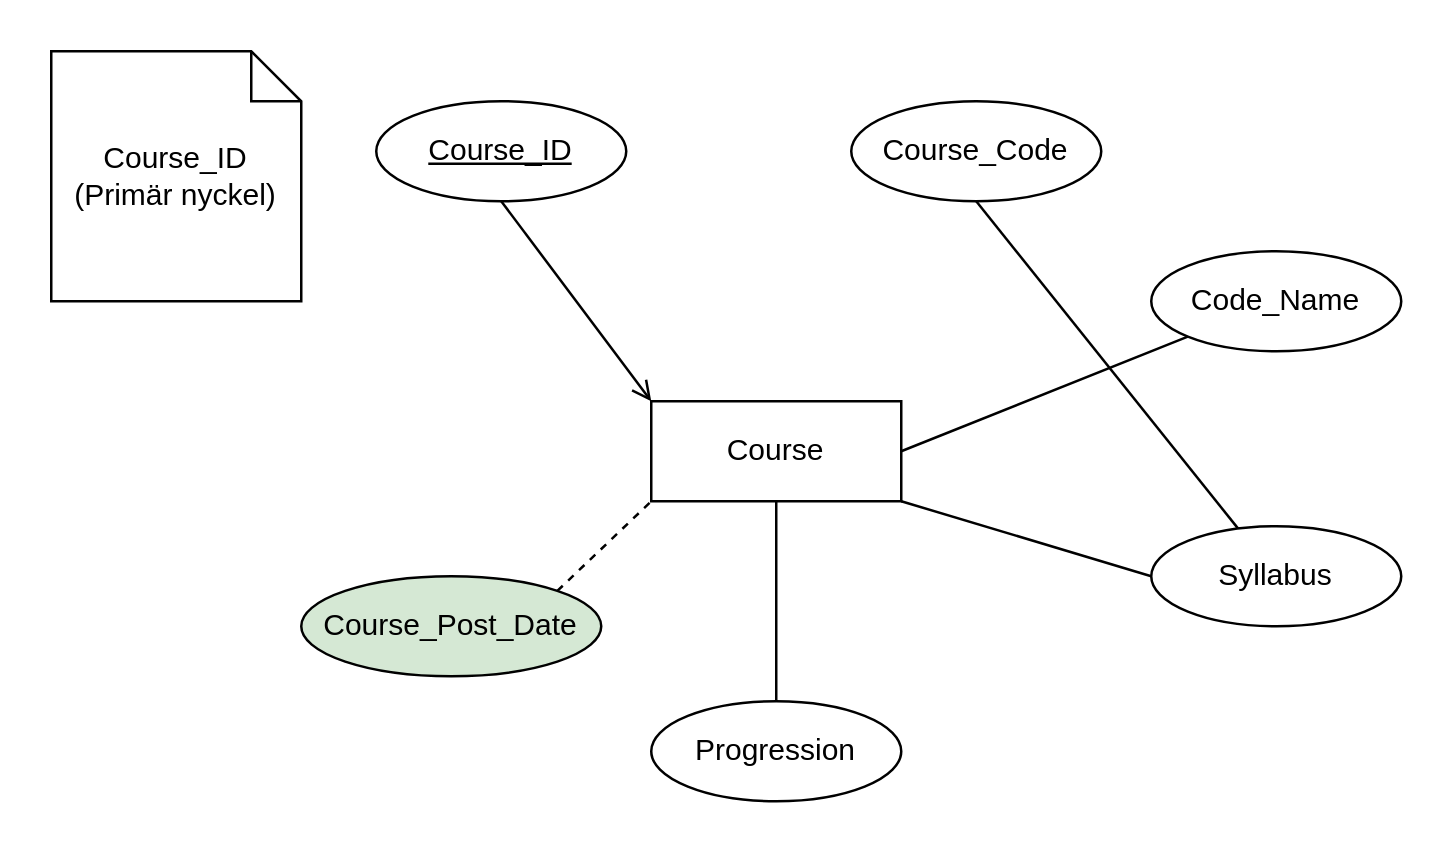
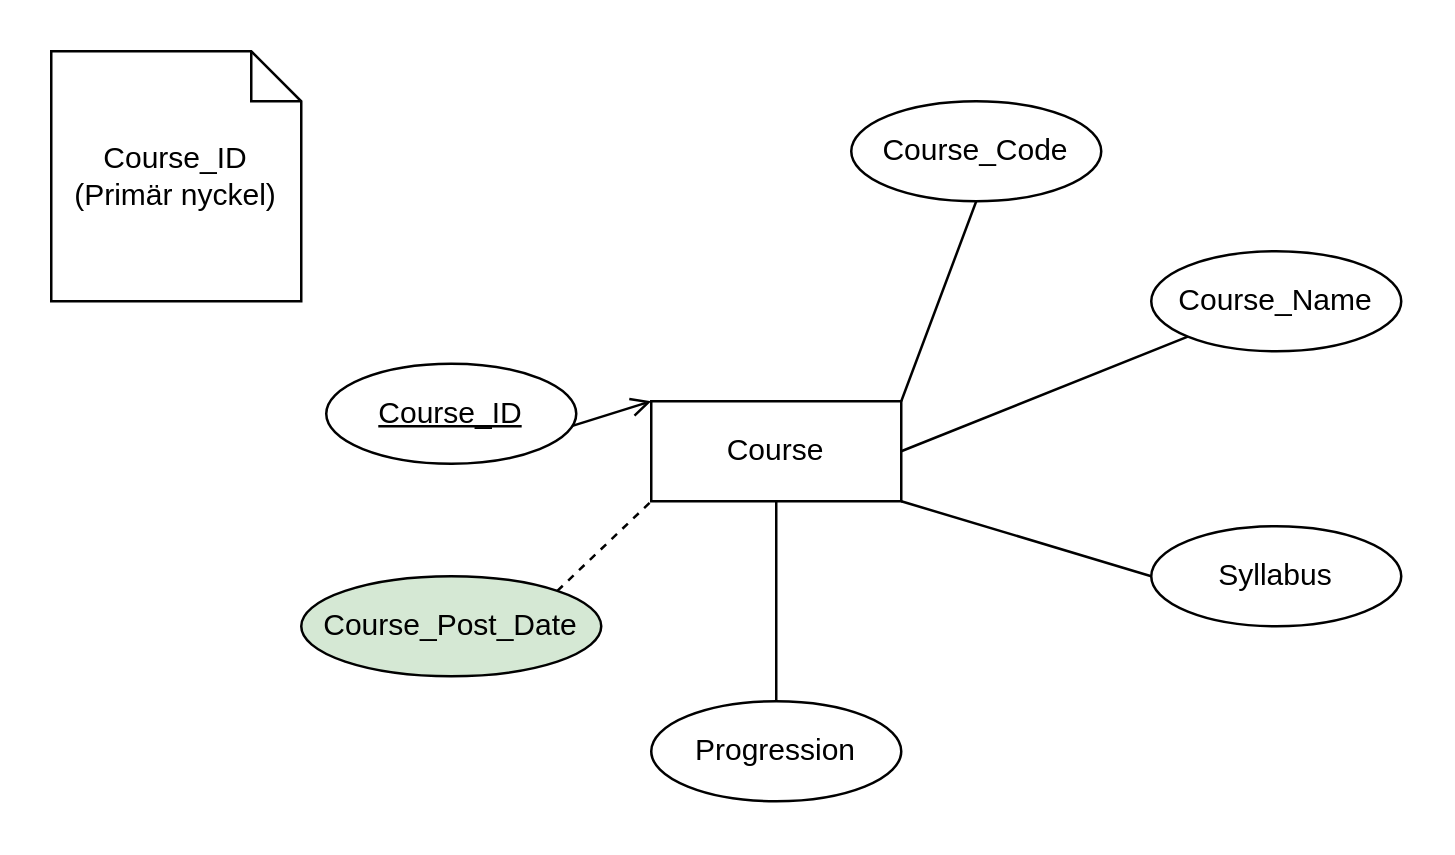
node "Course_ID": moved (501, 151) -> (451, 414)
edge "Course_Code" -- "Syllabus": now "Course_Code" -- "Course"
node "Code_Name": label "Code_Name" -> "Course_Name"
